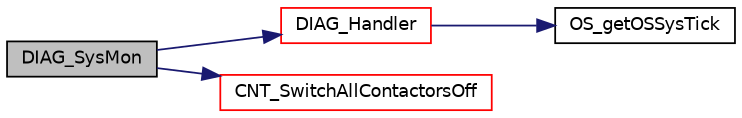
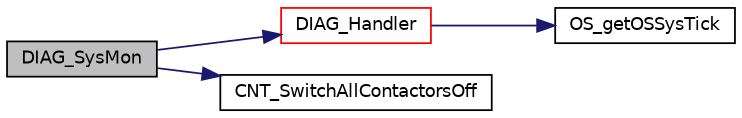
node "CNT_SwitchAllContactorsOff": color red -> black
